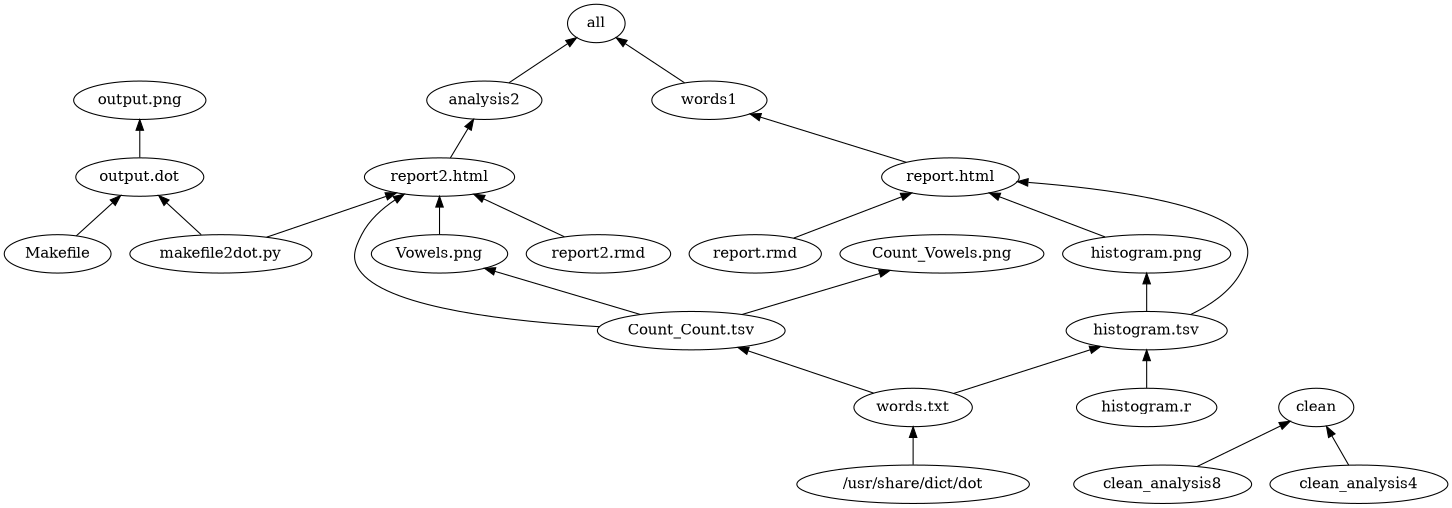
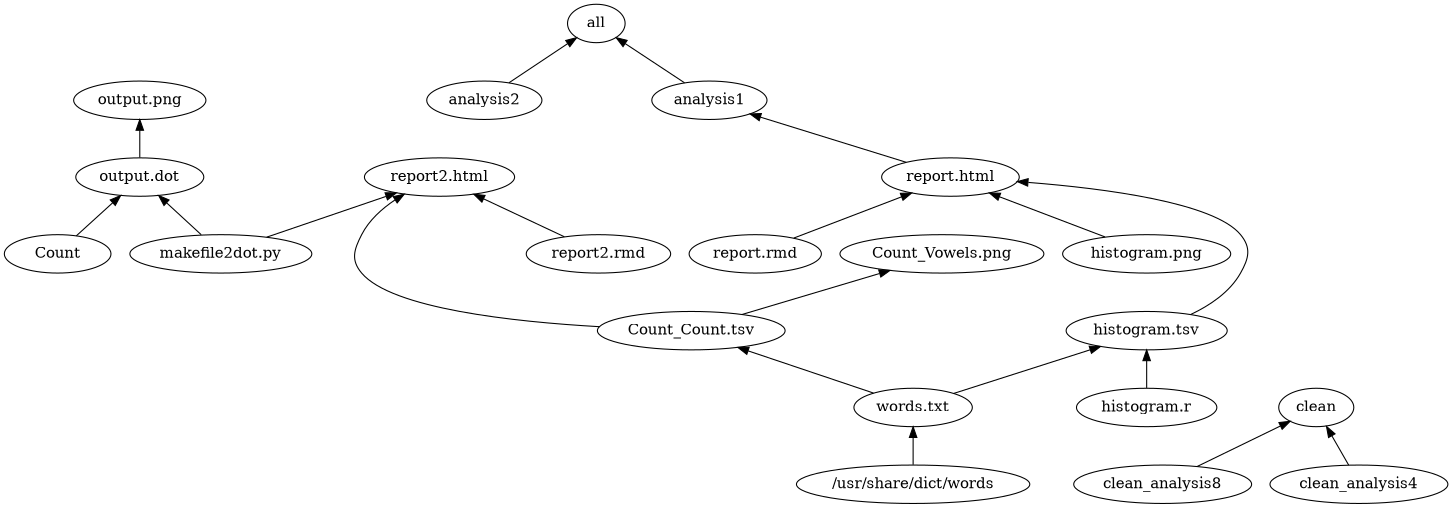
node "words1": label "words1" -> "analysis1"
edge "report2.html" -> "analysis2": removed
node "Makefile": label "Makefile" -> "Count"
node "Vowels.png": removed
edge "histogram.tsv" -> "histogram.png": removed
node "/usr/share/dict/dot": label "/usr/share/dict/dot" -> "/usr/share/dict/words"
